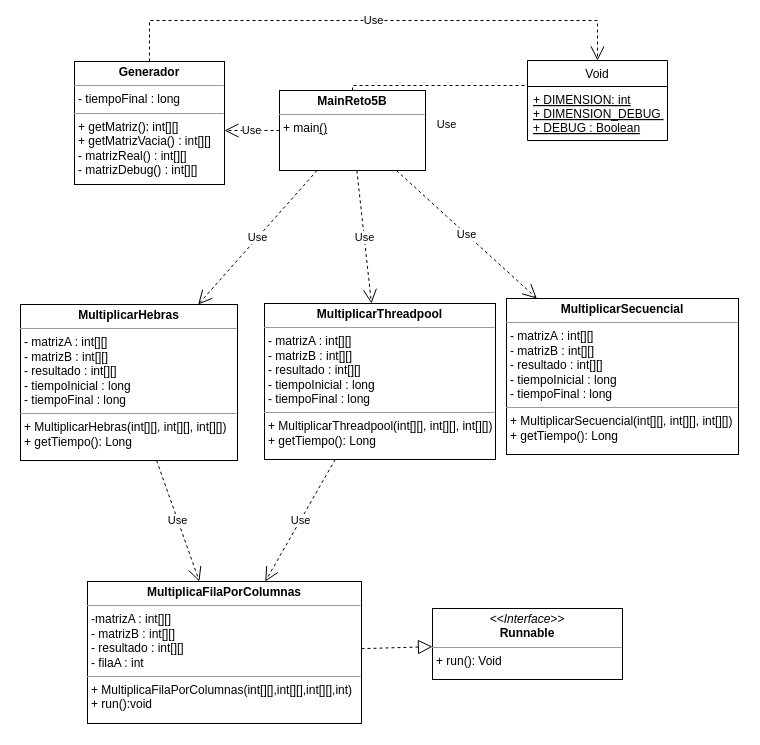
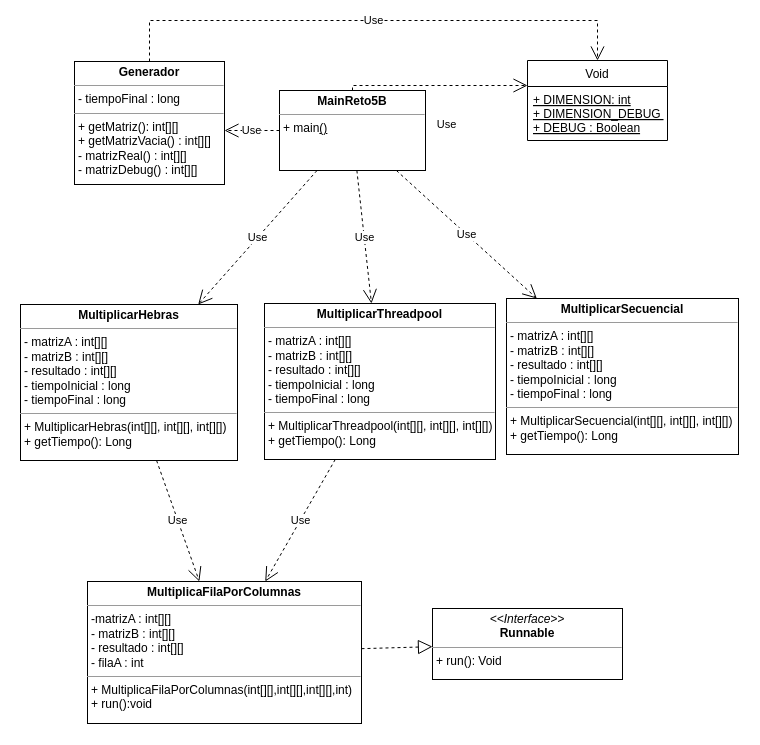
edge "Void" -- "MainReto5B + main()": arrowhead none -> open
